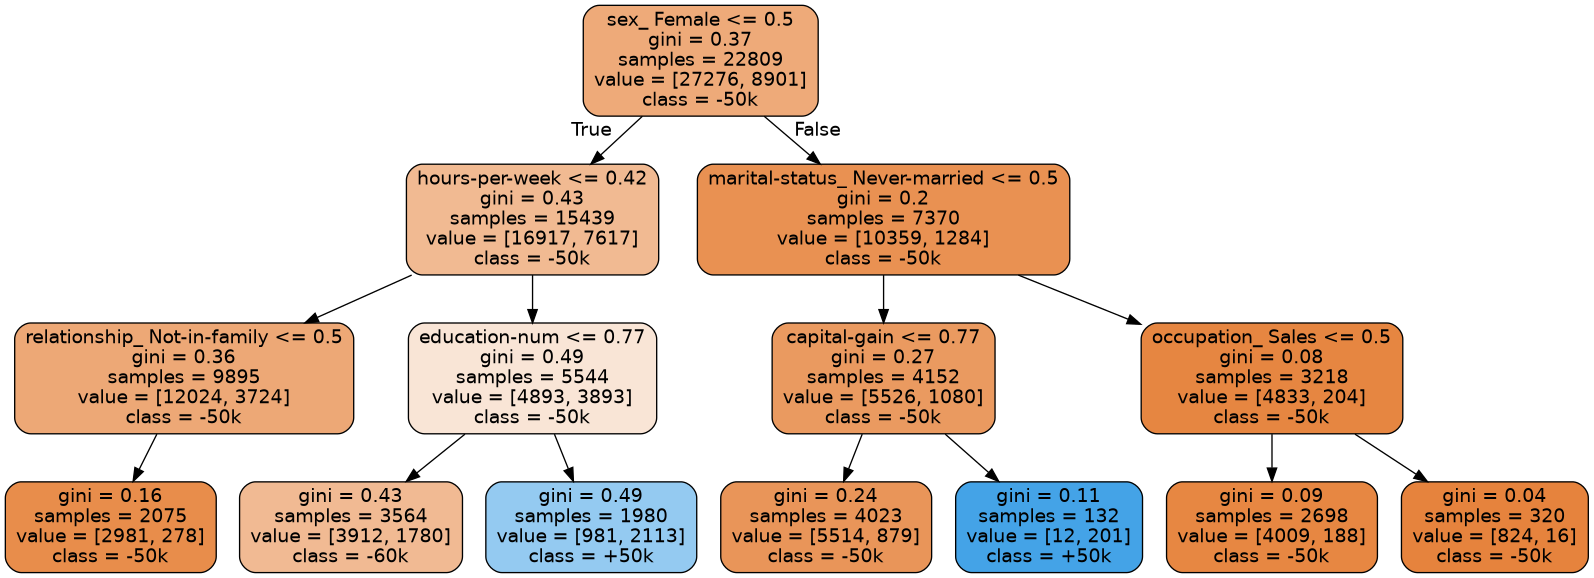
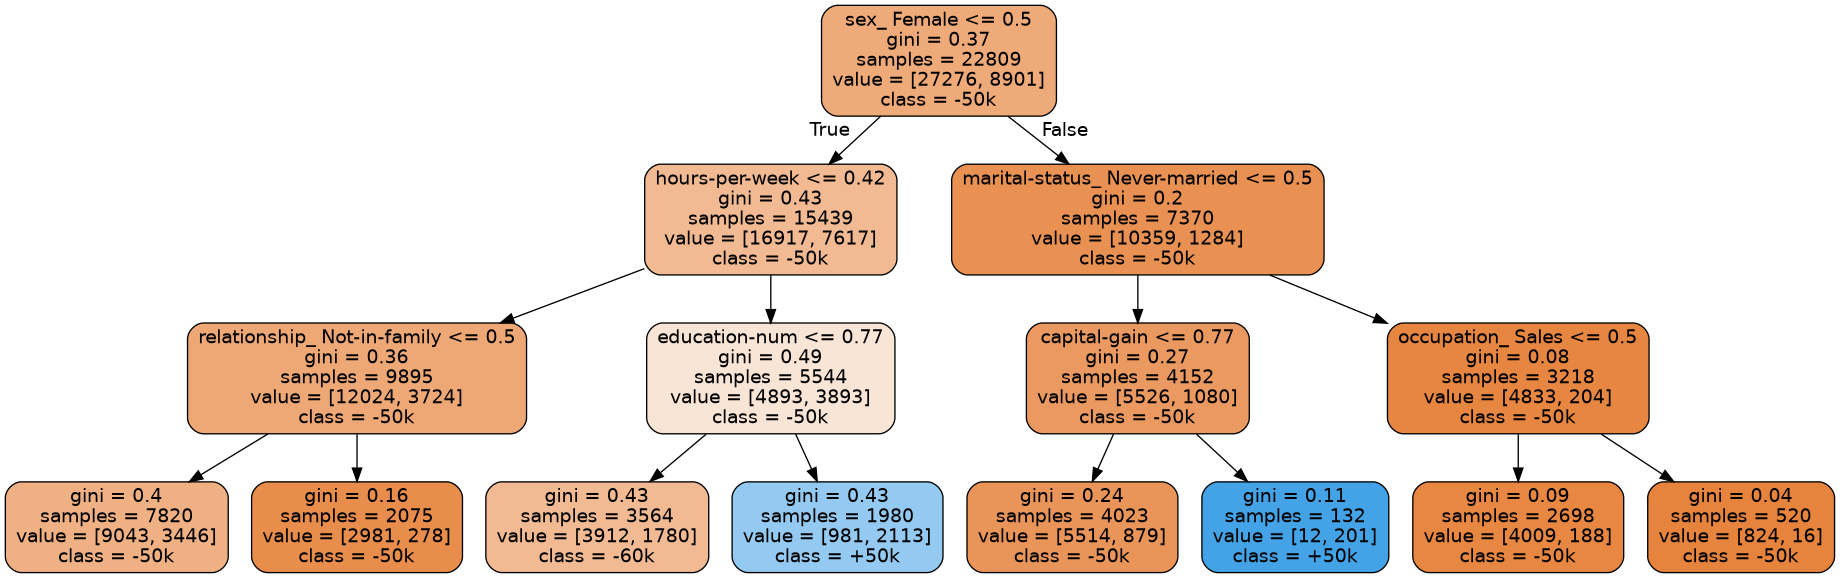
node "gini = 0.4 samples = 7820 value = [9043, 3446] class = -50k": added
node "gini = 0.49 samples = 1980 value = [981, 2113] class = +50k": label "gini = 0.49 samples = 1980 value = [981, 2113] class = +50k" -> "gini = 0.43 samples = 1980 value = [981, 2113] class = +50k"
node "gini = 0.04 samples = 320 value = [824, 16] class = -50k": label "gini = 0.04 samples = 320 value = [824, 16] class = -50k" -> "gini = 0.04 samples = 520 value = [824, 16] class = -50k"
